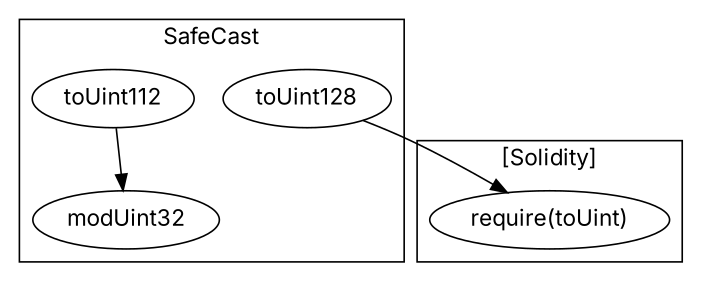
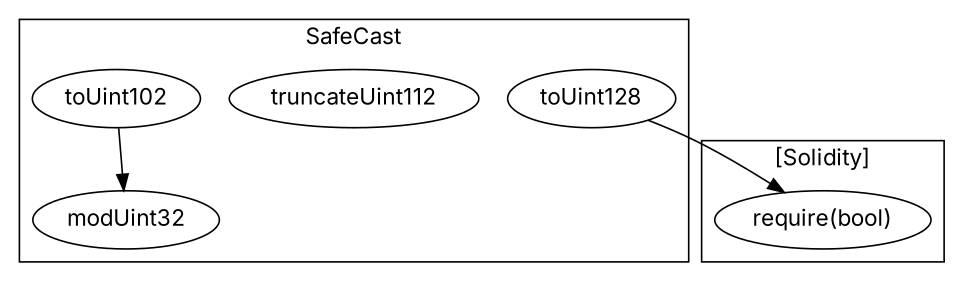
node "toUint112": label "toUint112" -> "toUint102"
node "truncateUint112": added
node "require(toUint)": label "require(toUint)" -> "require(bool)"
